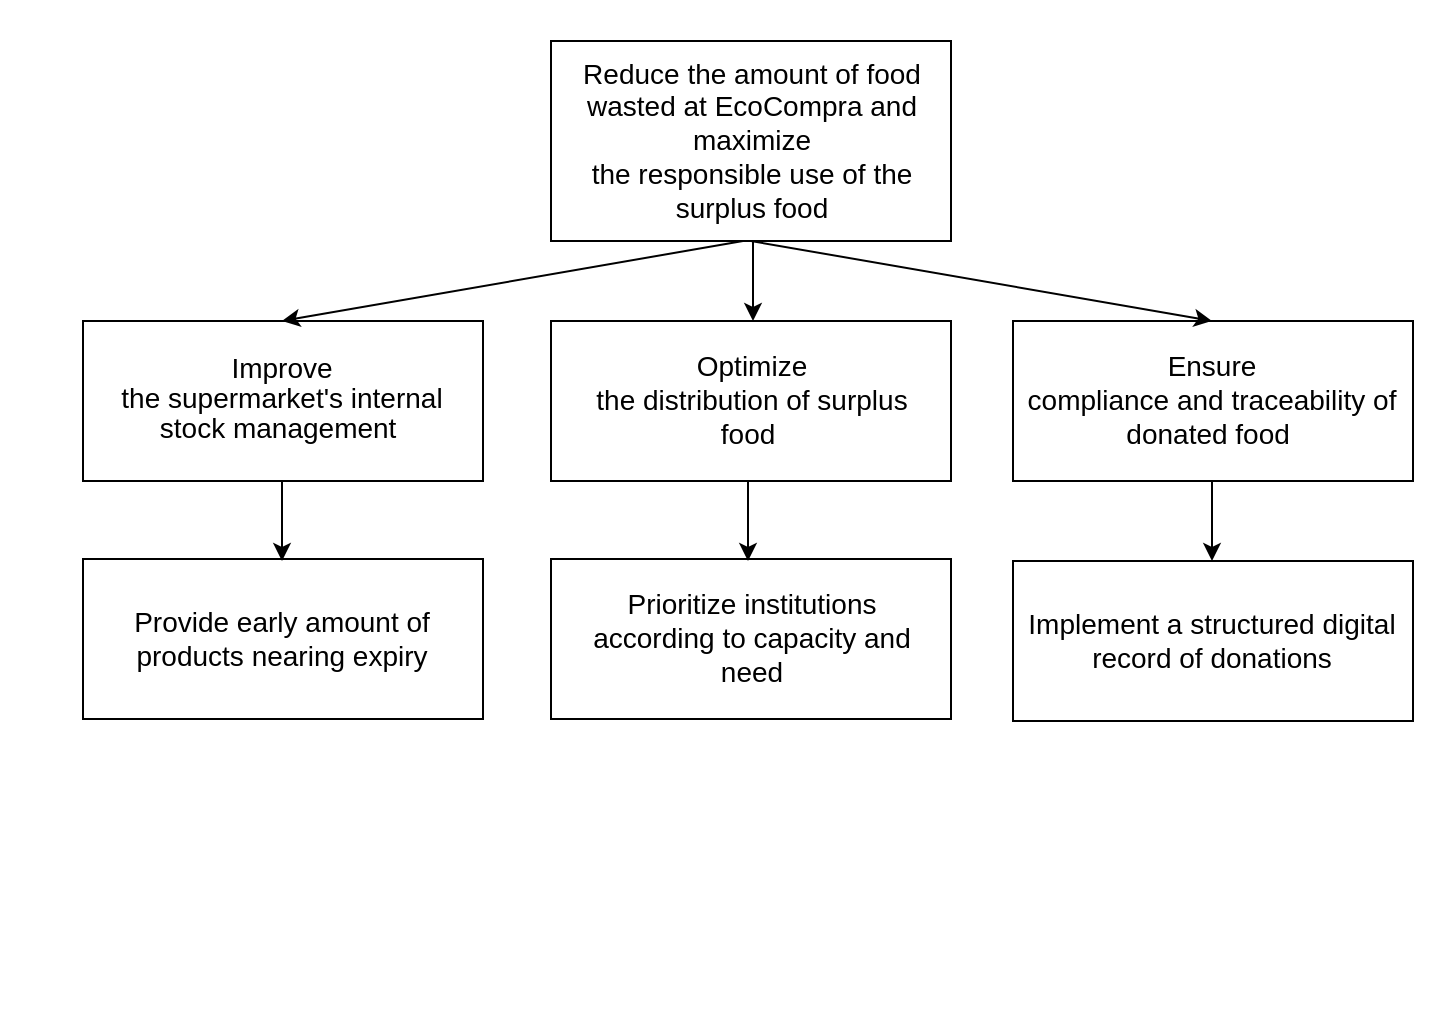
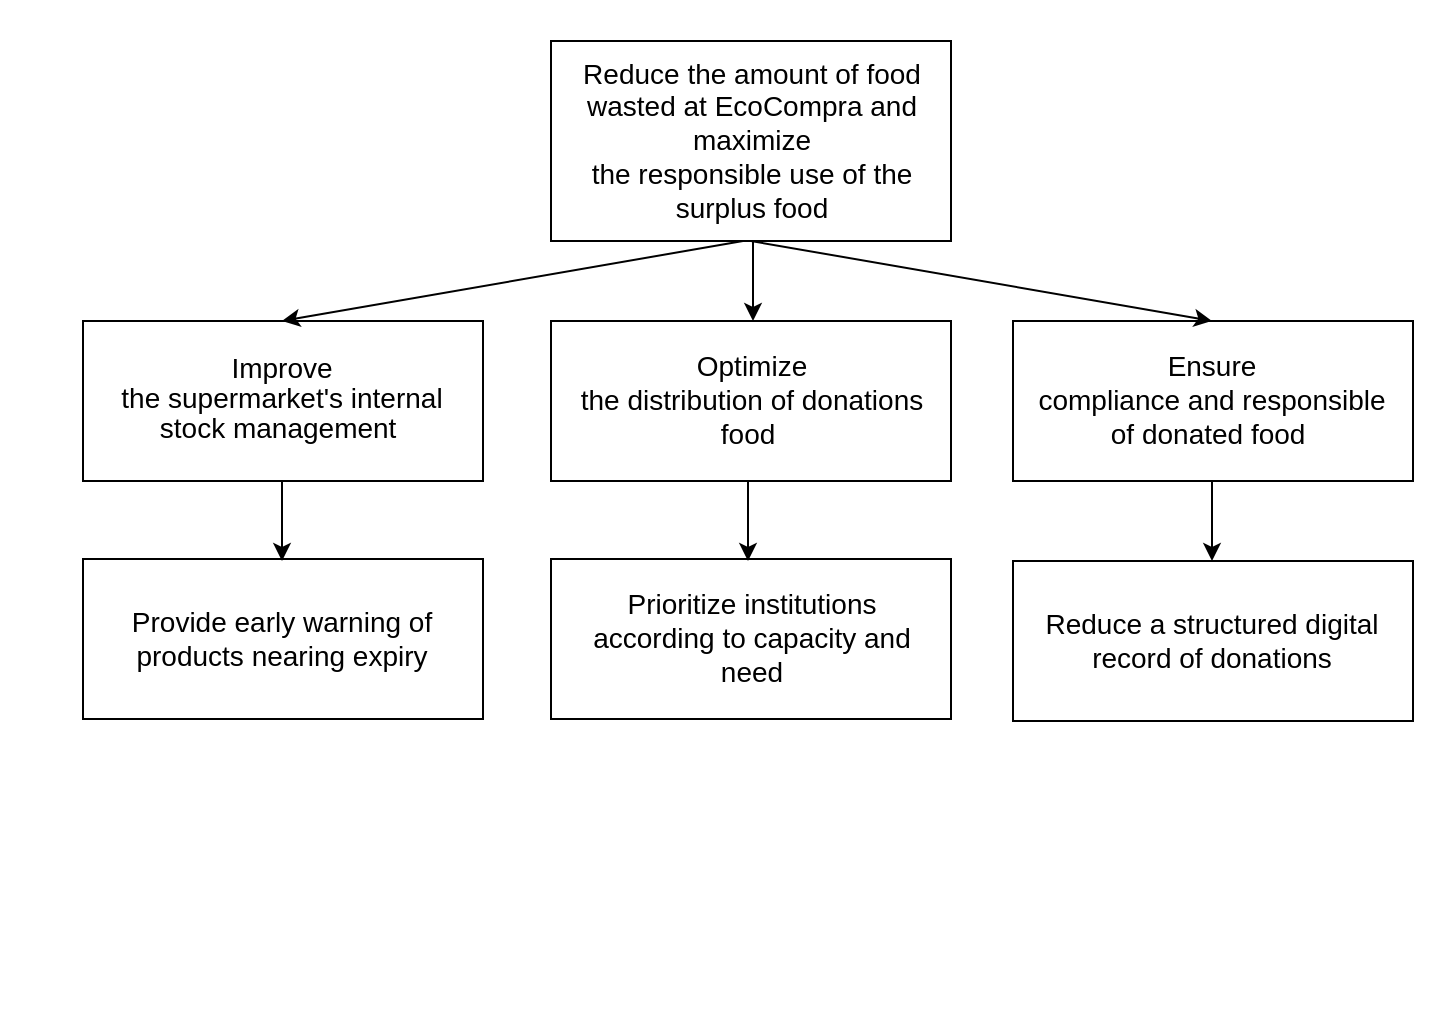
node "Optimizethe distribution of surplus food": label "Optimizethe distribution of surplus food" -> "Optimizethe distribution of donations food"
node "Ensurecompliance and traceability of donated food": label "Ensurecompliance and traceability of donated food" -> "Ensurecompliance and responsible of donated food"
node "Provide early amount of products nearing expiry": label "Provide early amount of products nearing expiry" -> "Provide early warning of products nearing expiry"
node "Implement a structured digital record of donations": label "Implement a structured digital record of donations" -> "Reduce a structured digital record of donations"
